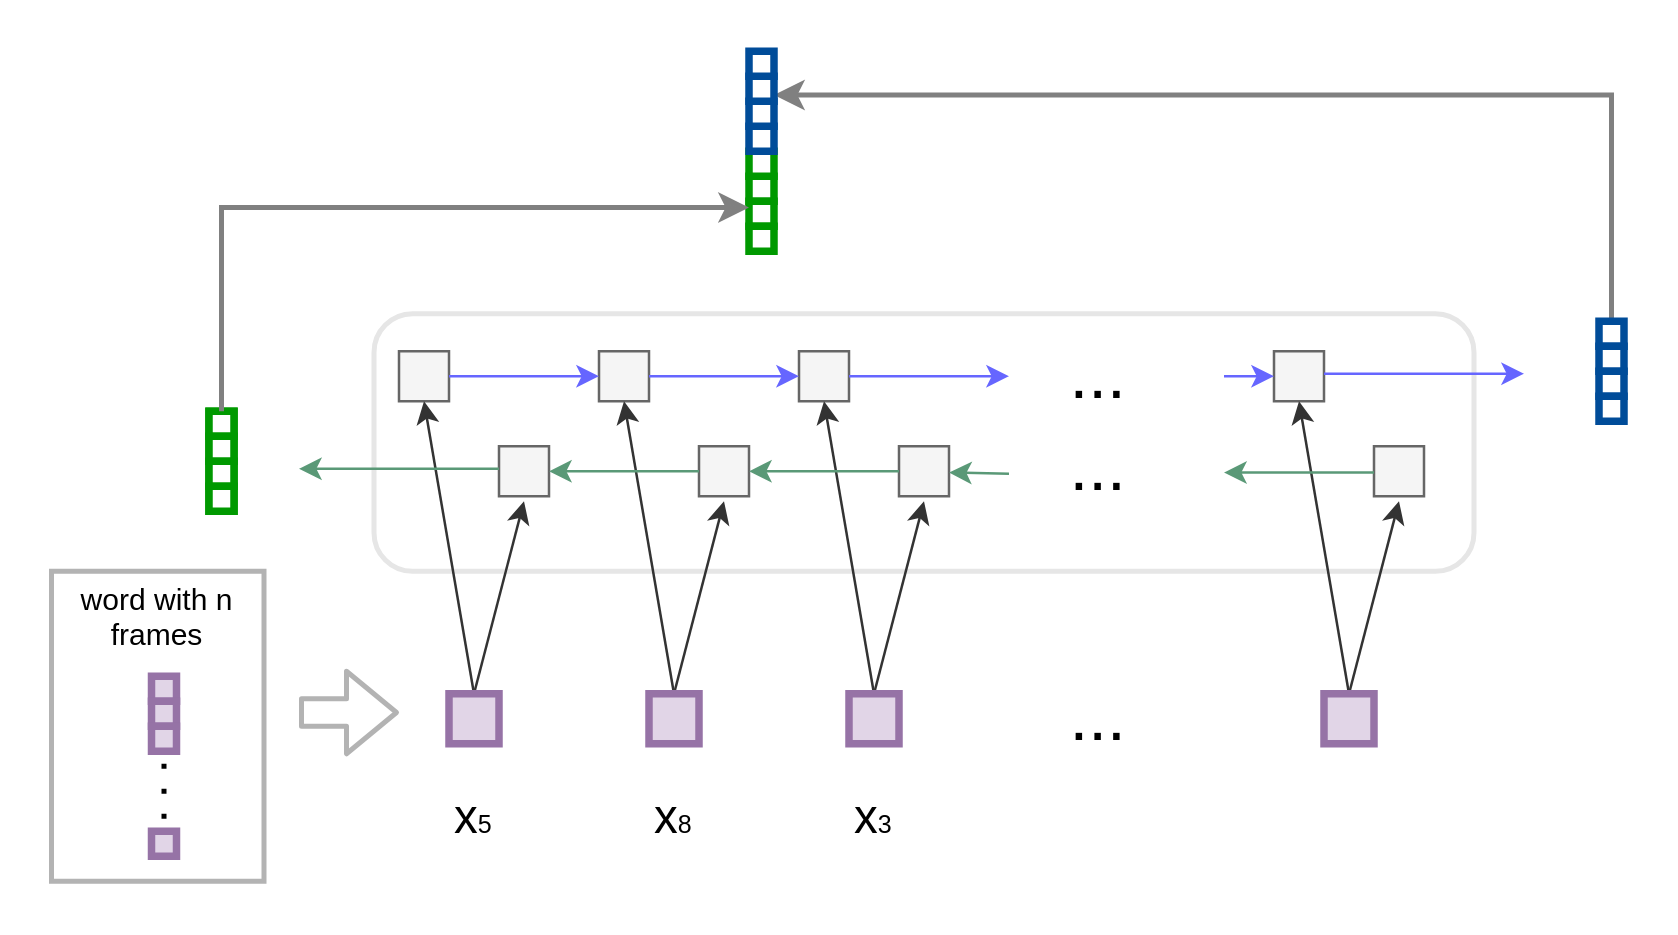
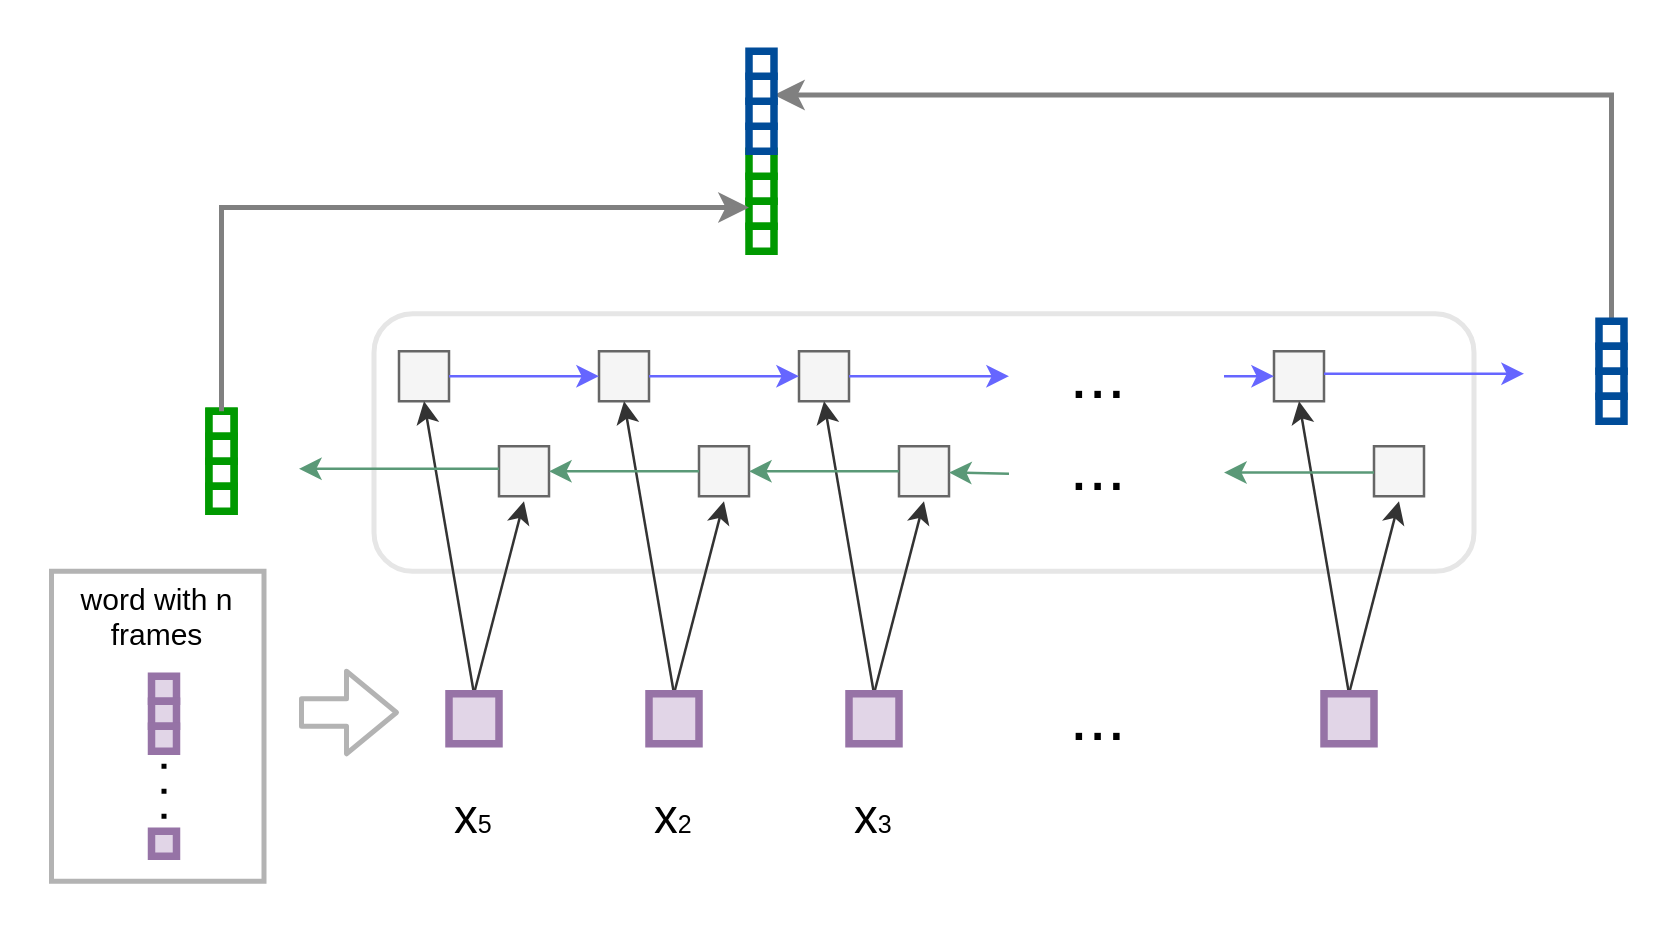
node "x8": label "x8" -> "x2"
